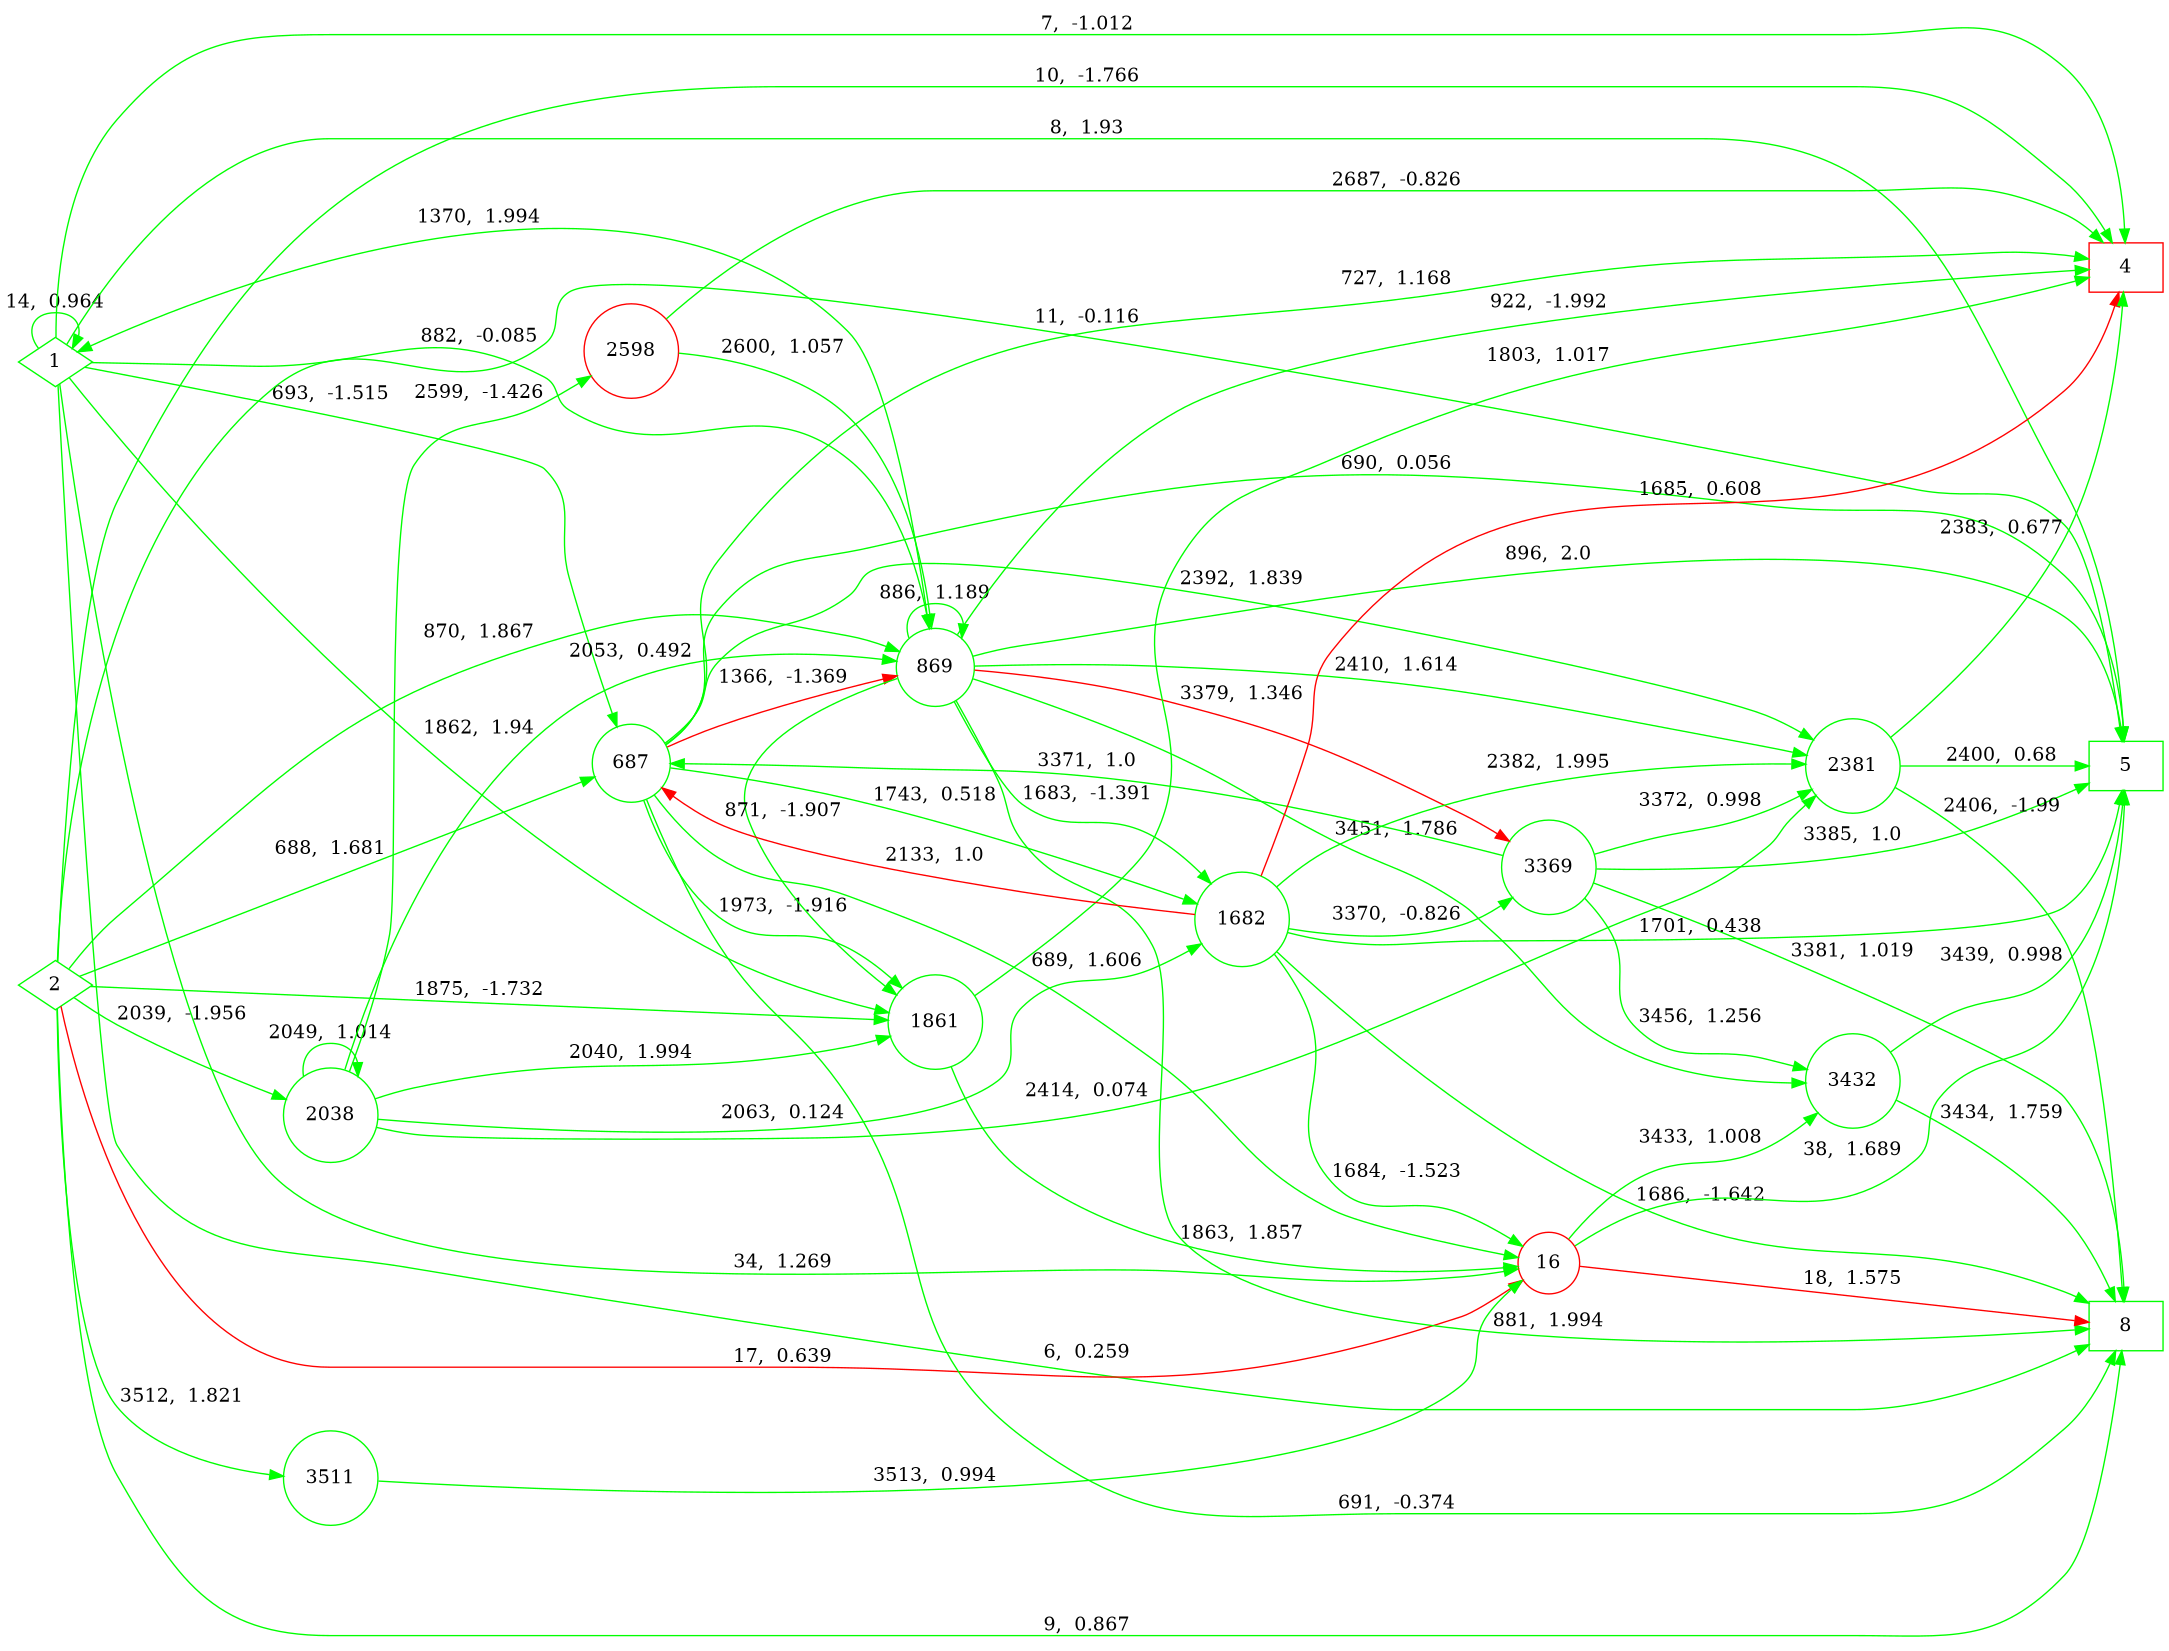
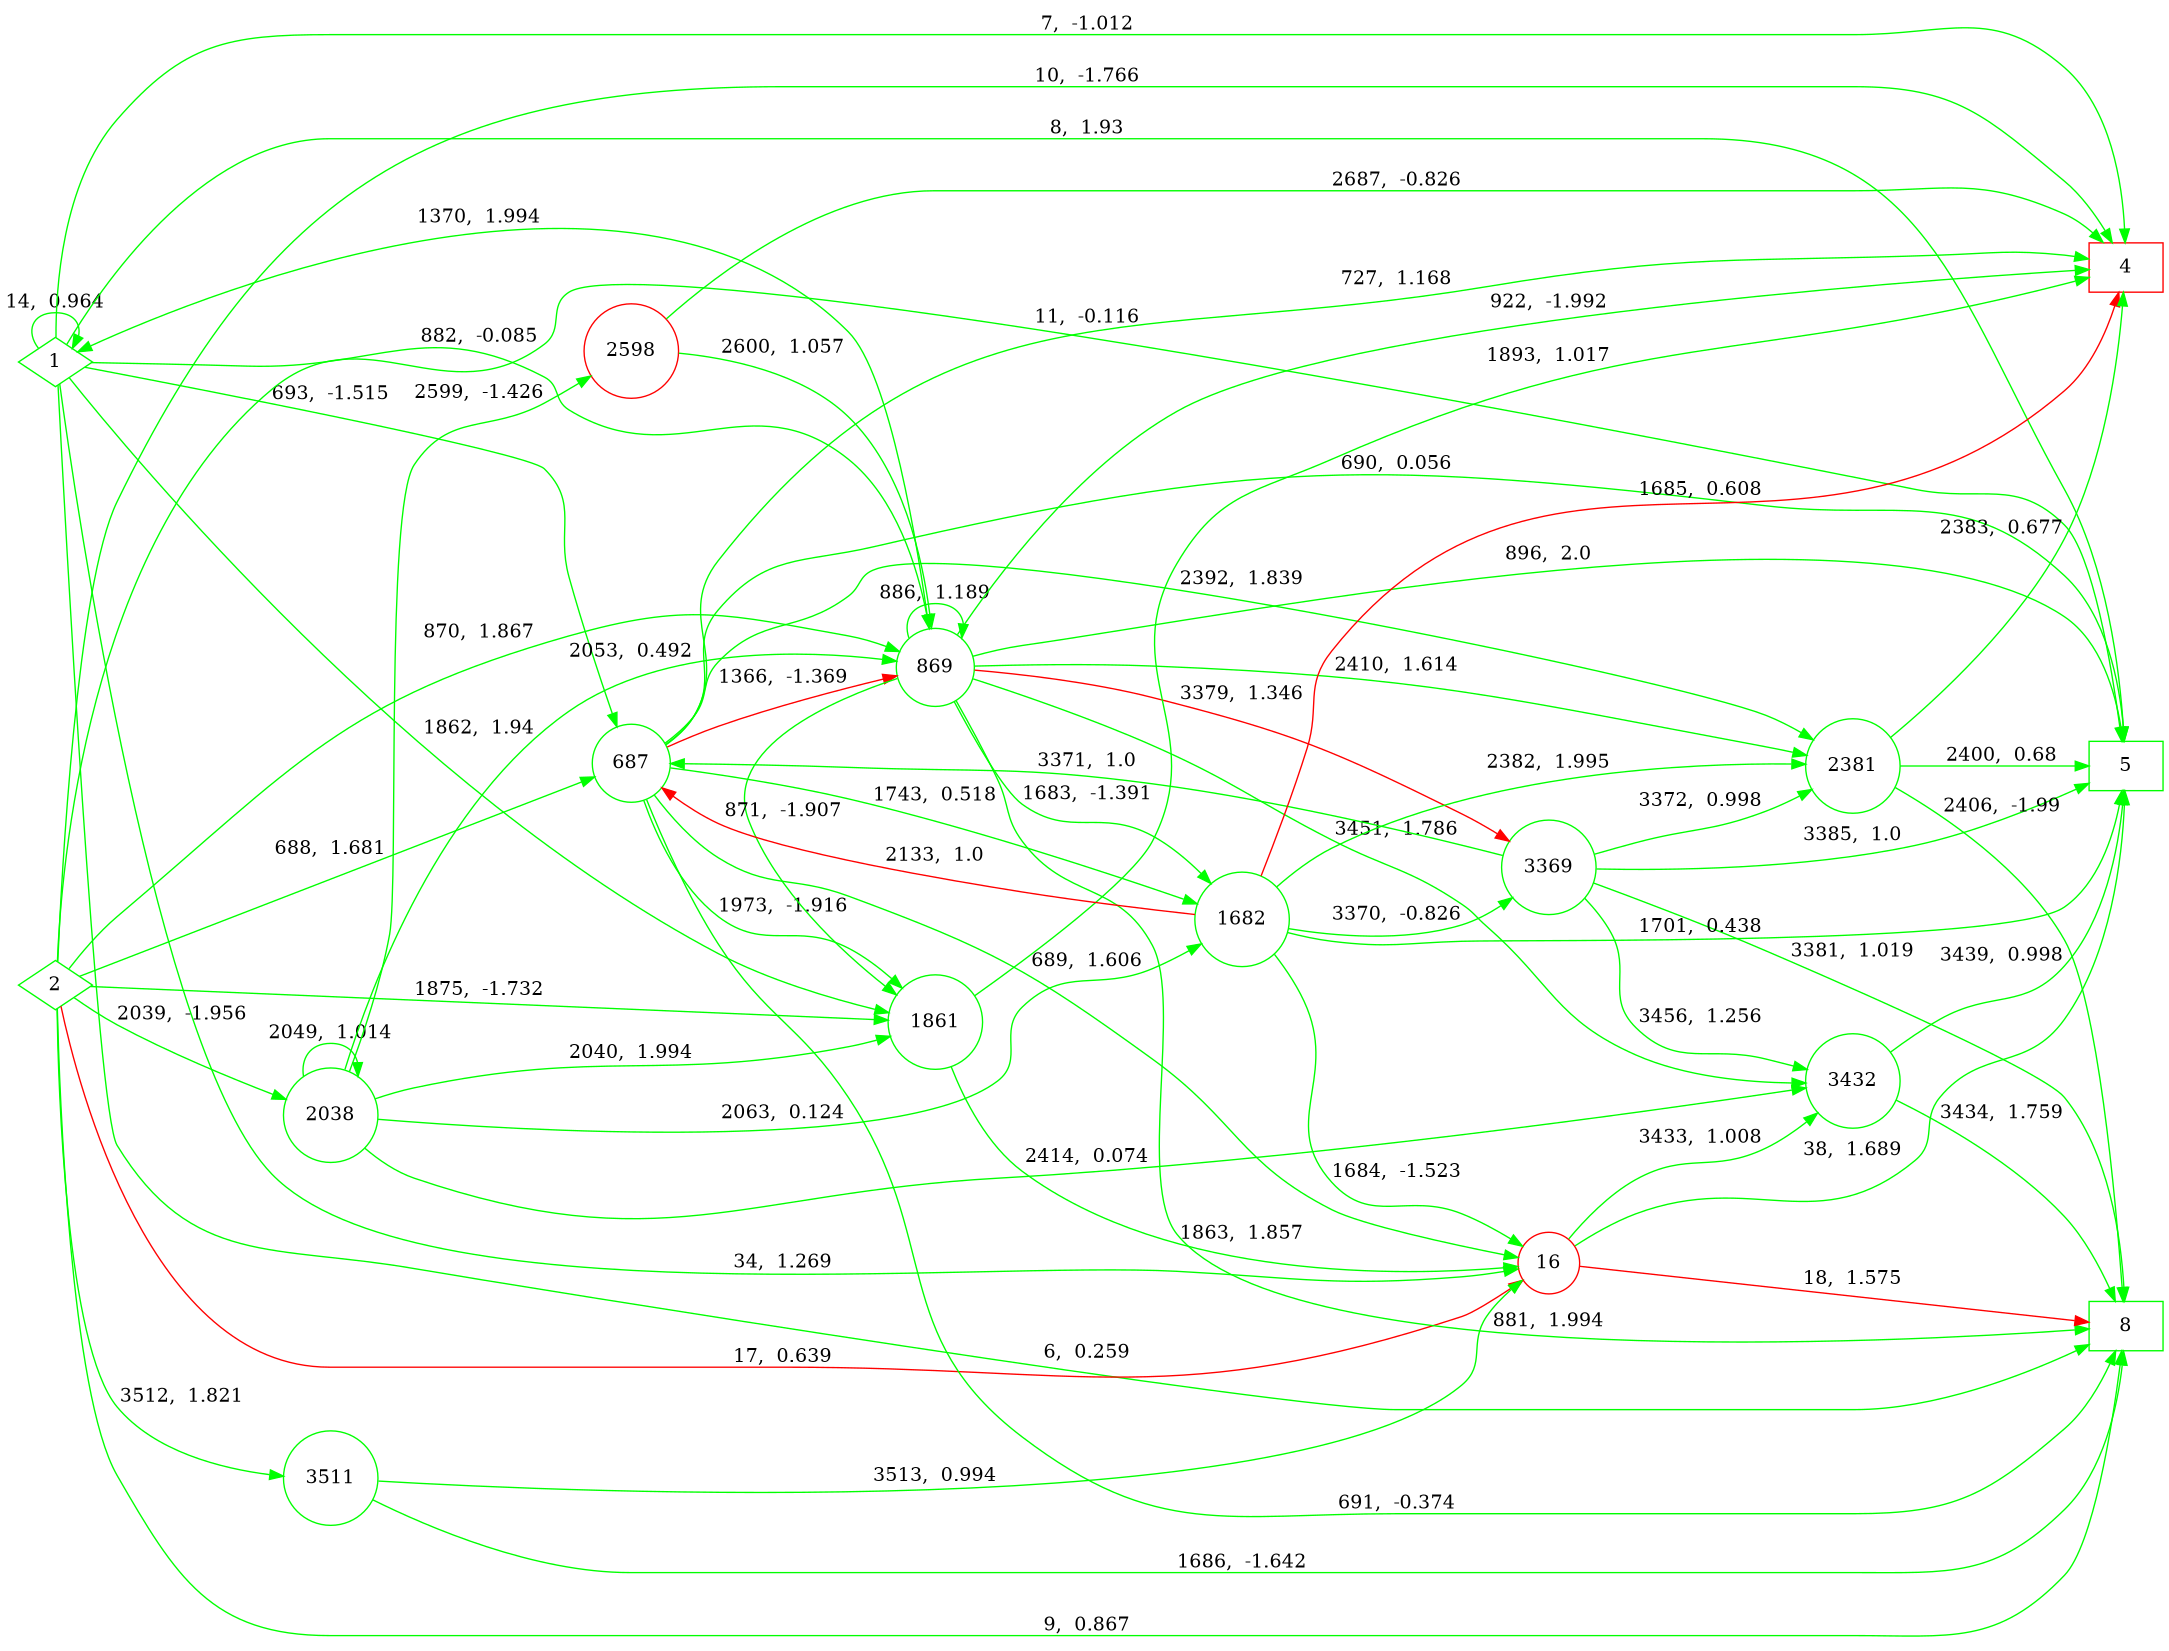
edge "1861" -> "4": label "1803,  1.017" -> "1893,  1.017"
edge "2038" -> "2381": now "2038" -> "3432"
edge "1682" -> "8": now "3511" -> "8"
